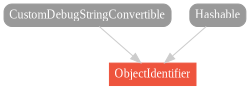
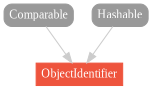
node "Comparable": added
node "CustomDebugStringConvertible": removed
